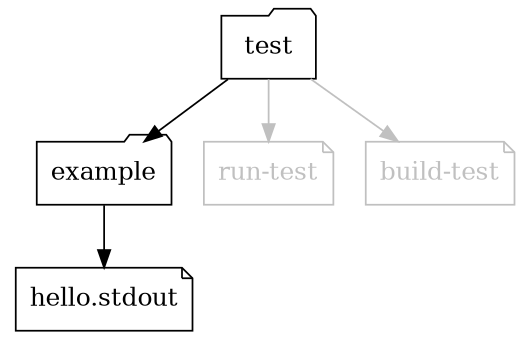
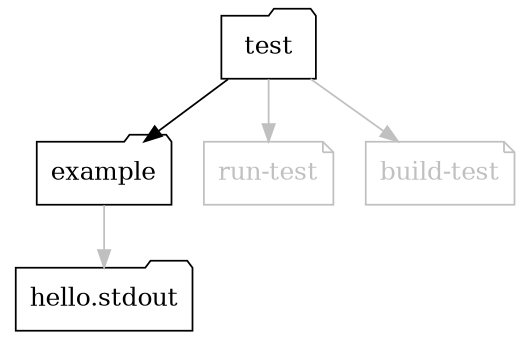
edge "example" -> "hello.stdout": color black -> gray
node "hello.stdout": shape note -> folder
